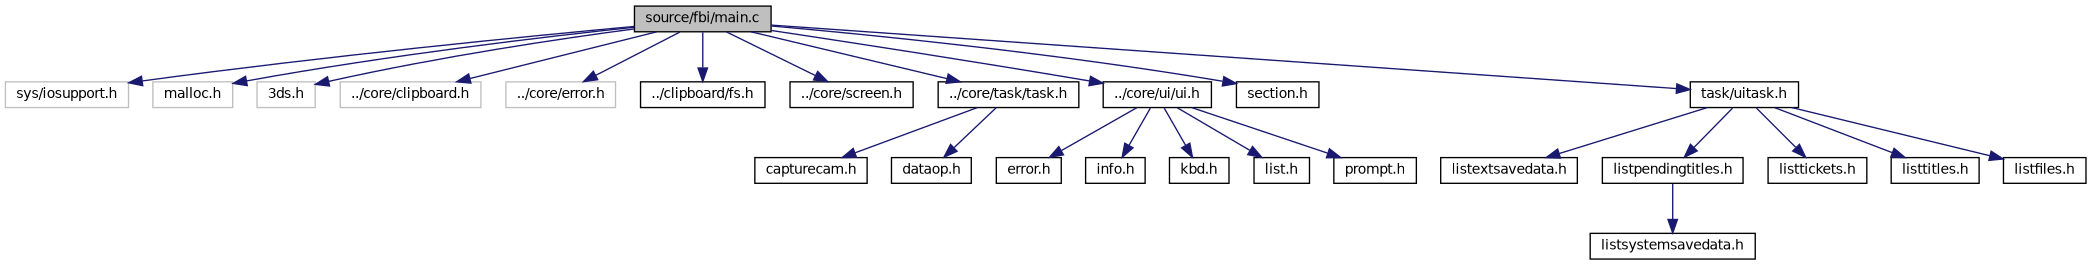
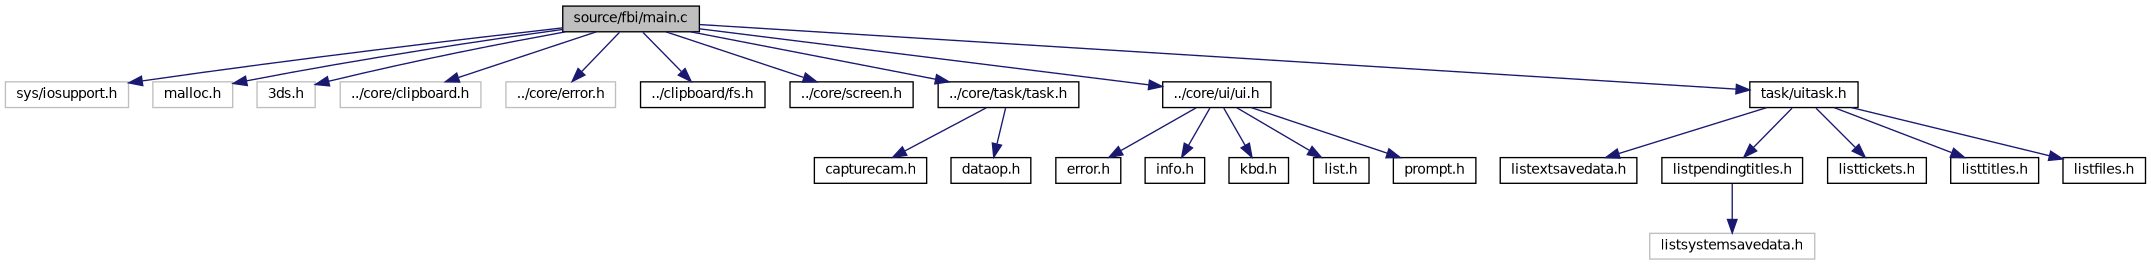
node "section.h": removed
node "listsystemsavedata.h": color black -> grey75
